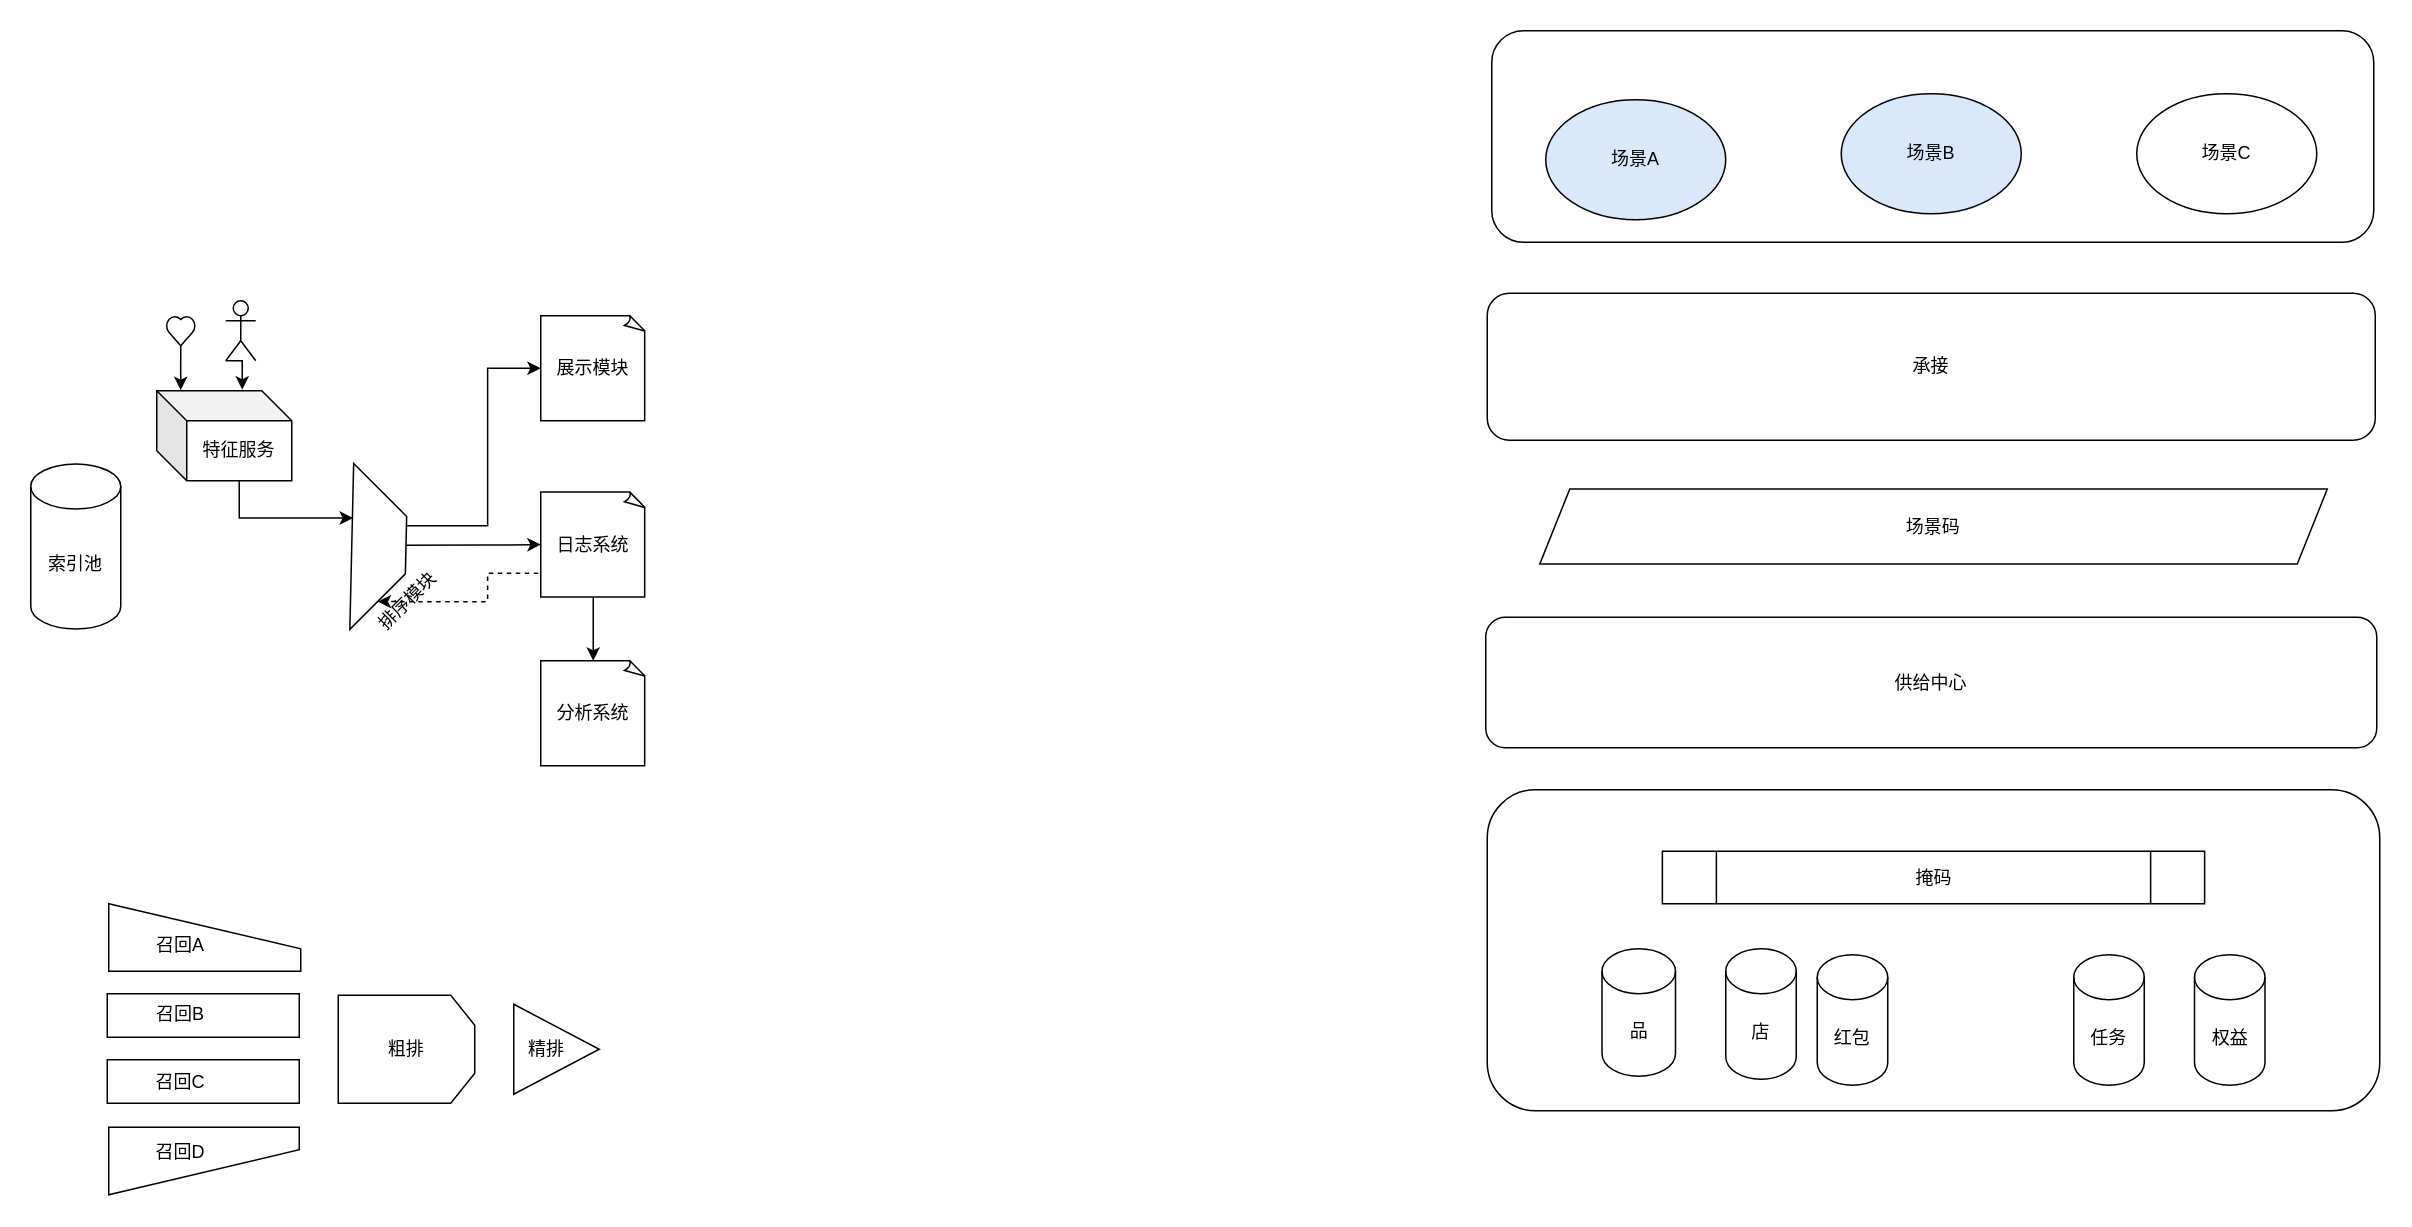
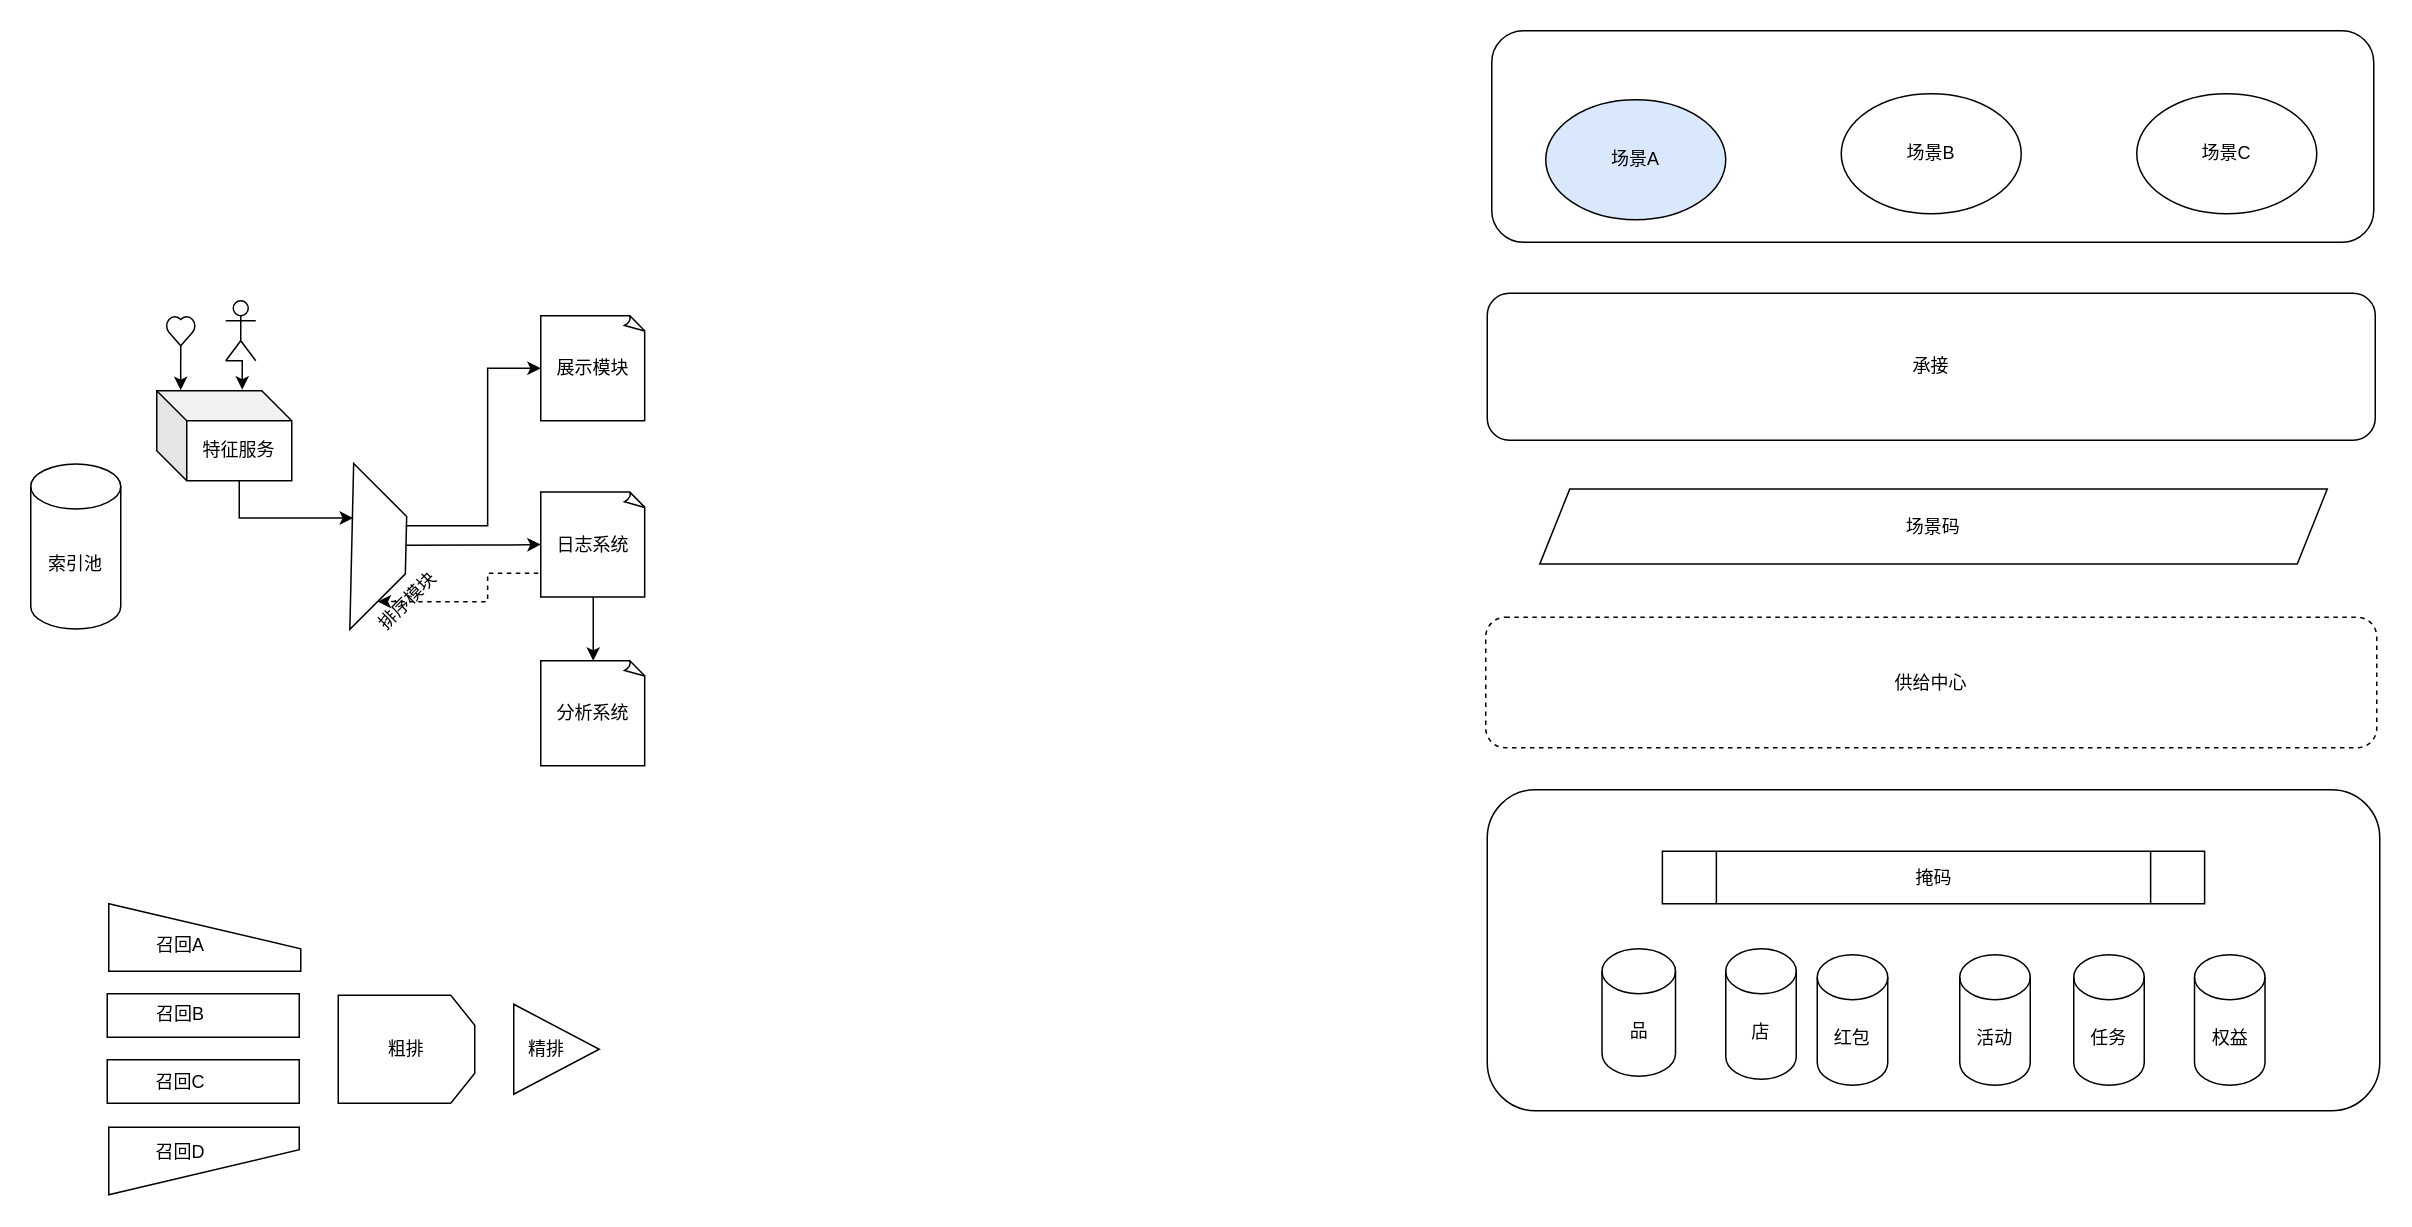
node "场景B": fillcolor #dae8fc -> #ffffff
node "供给中心": style solid -> dashed
node "活动": added
